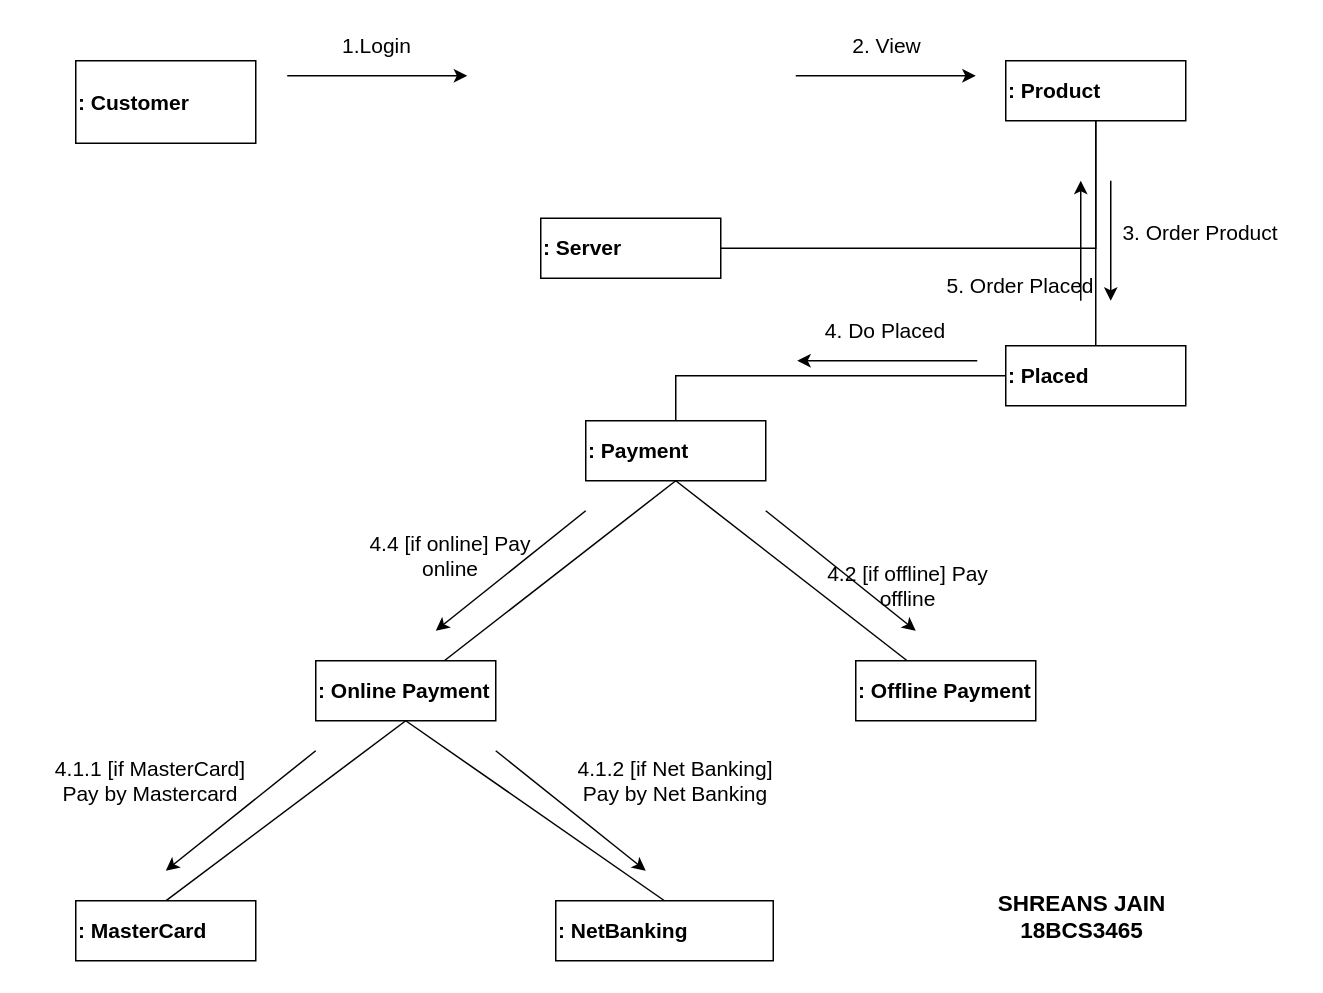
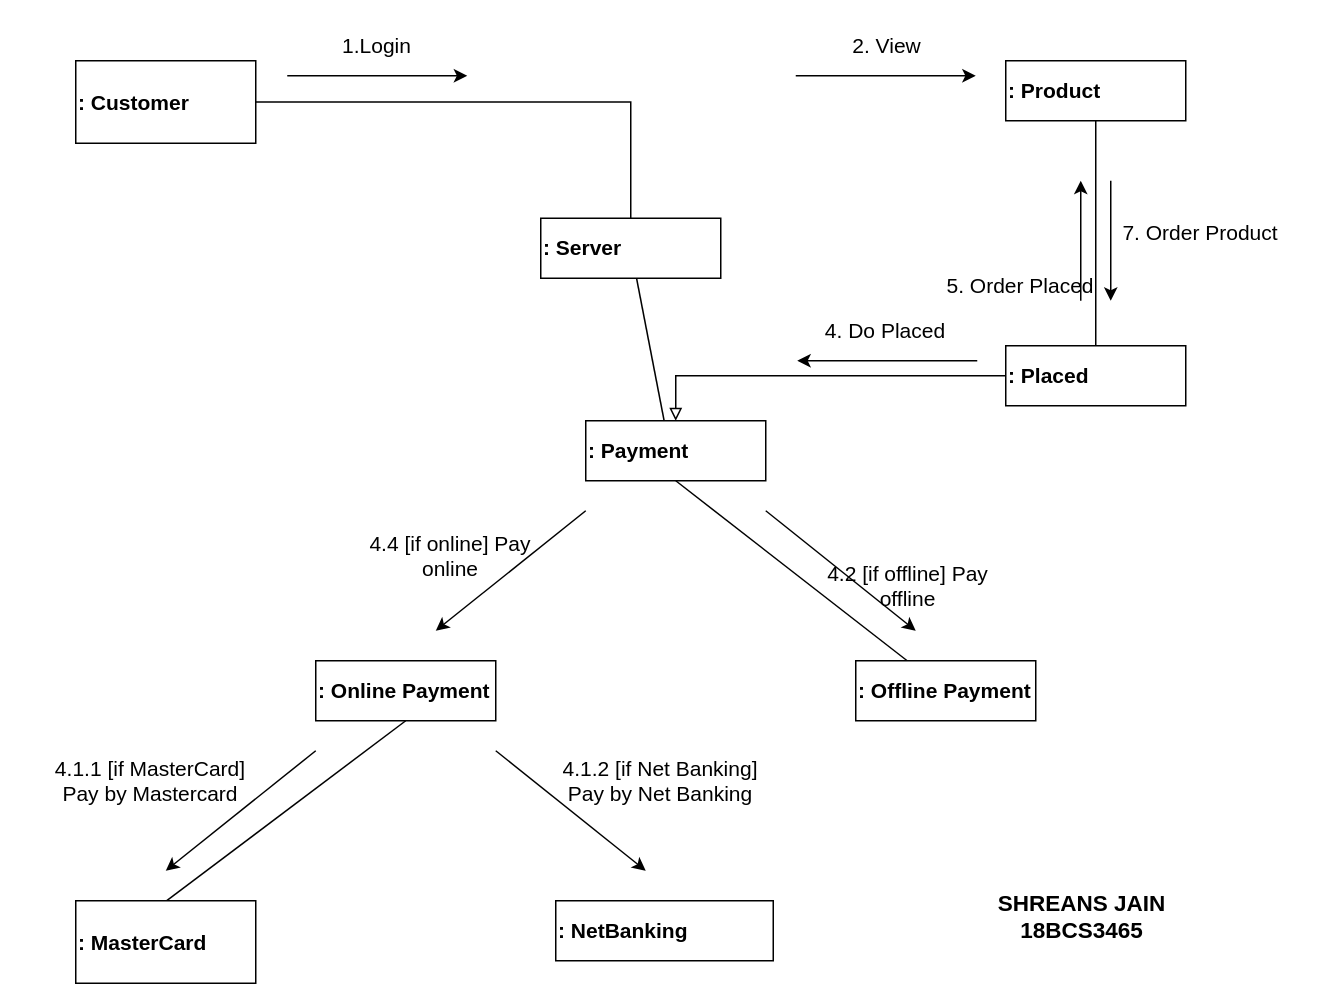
edge ": Customer" -- ": Server": added
node "3. Order Product": label "3. Order Product" -> "7. Order Product"
edge ": Product" -- ": Server": removed
edge ": Placed" -- ": Payment": arrowhead none -> block
edge ": Payment" -- ": Online Payment": now ": Payment" -- ": Server"
node "4.1.2 [if Net Banking] Pay by Net Banking": moved (676, 781) -> (661, 781)
edge ": Online Payment" -- ": NetBanking": removed
node ": MasterCard": size 180x60 -> 180x83
